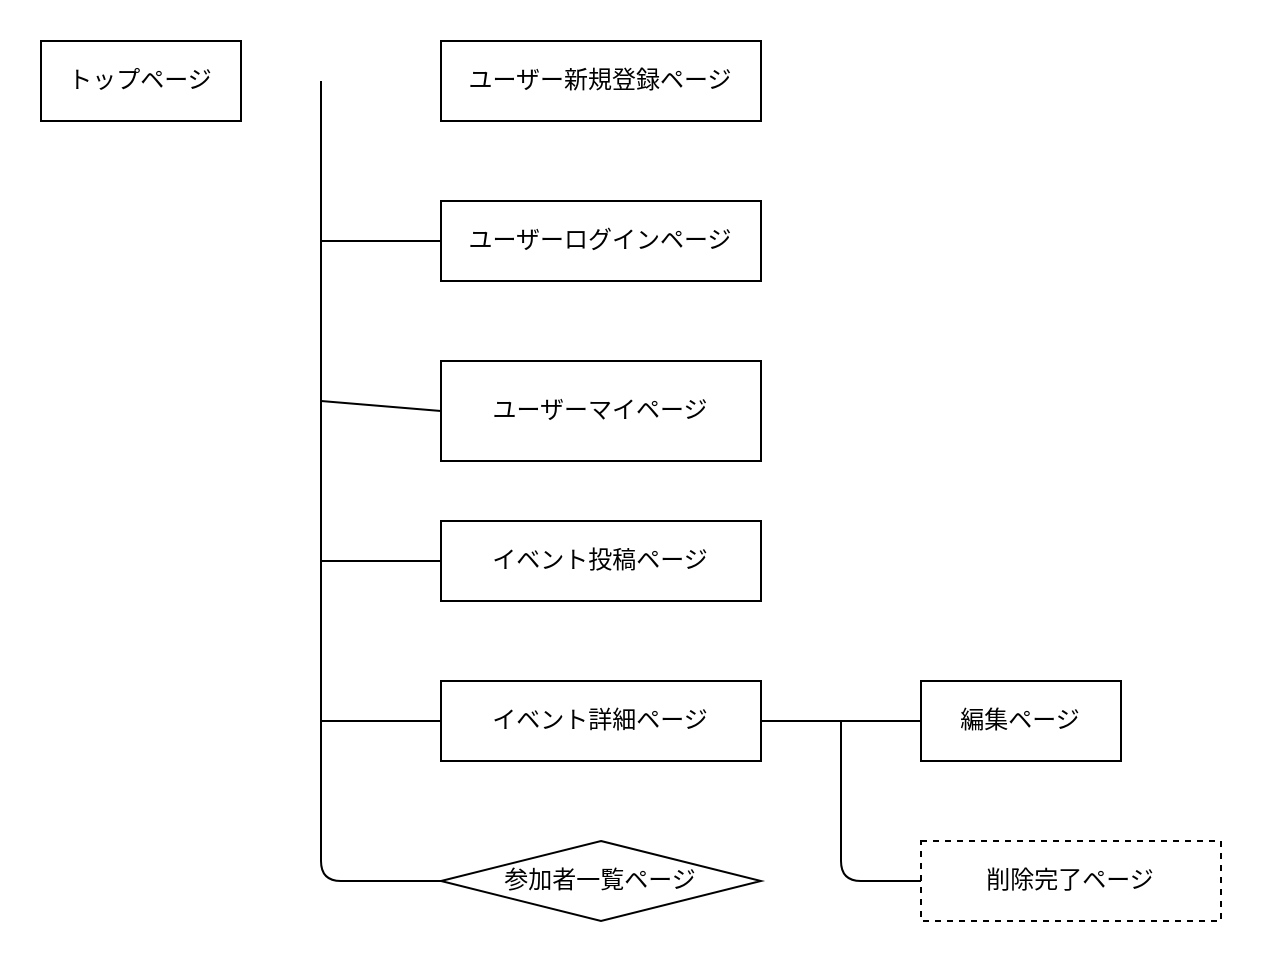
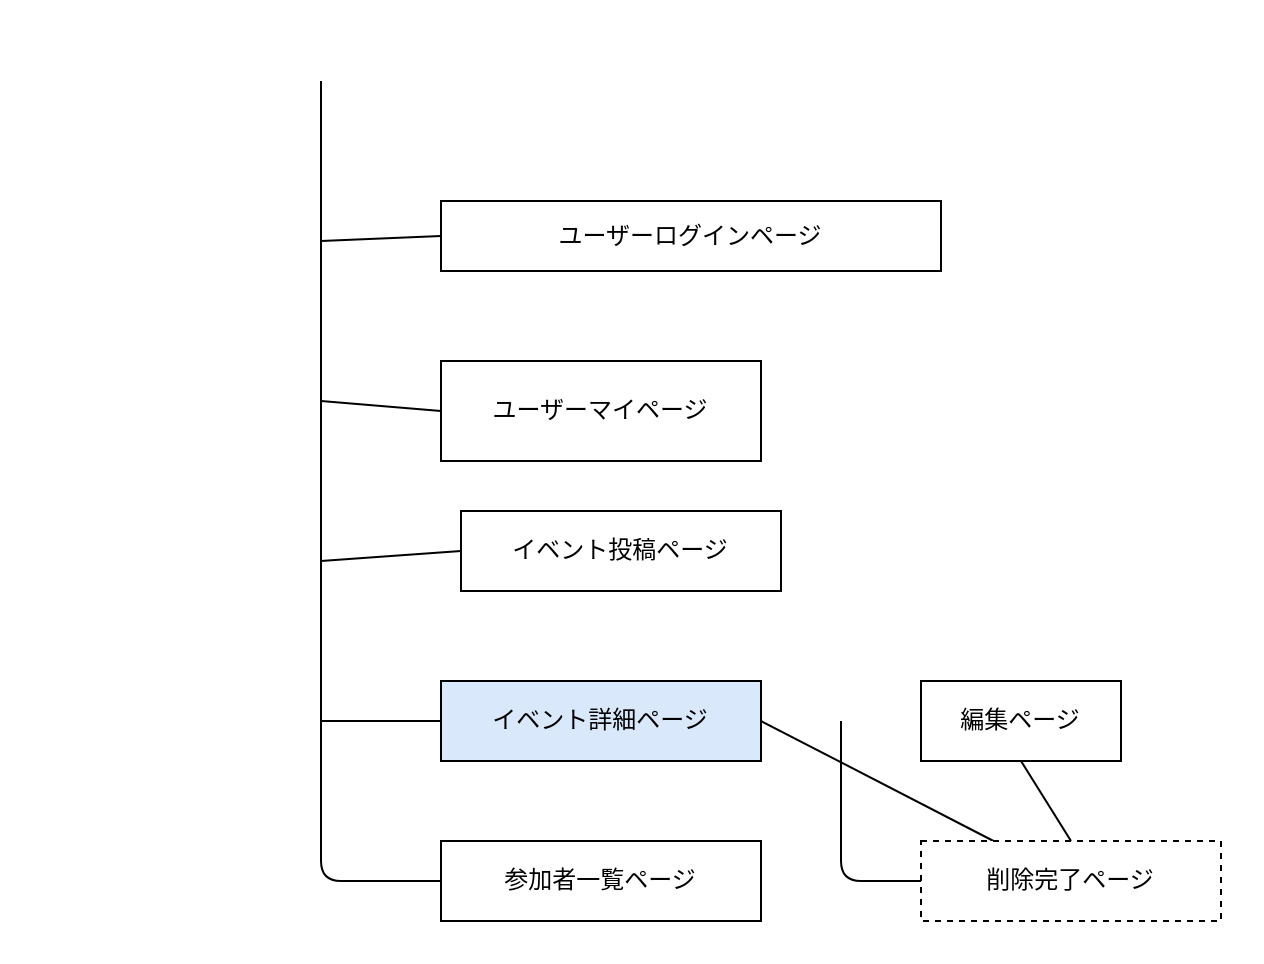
node "トップページ": removed
node "ユーザー新規登録ページ": removed
node "ユーザーログインページ": size 320x80 -> 500x70
node "イベント投稿ページ": moved (601, 561) -> (621, 551)
node "イベント詳細ページ": fillcolor #ffffff -> #dae8fc
edge "イベント詳細ページ" -- "編集ページ": now "イベント詳細ページ" -- "削除完了ページ"
edge "編集ページ" -- "削除完了ページ": added
node "参加者一覧ページ": shape diamond -> rectangle
